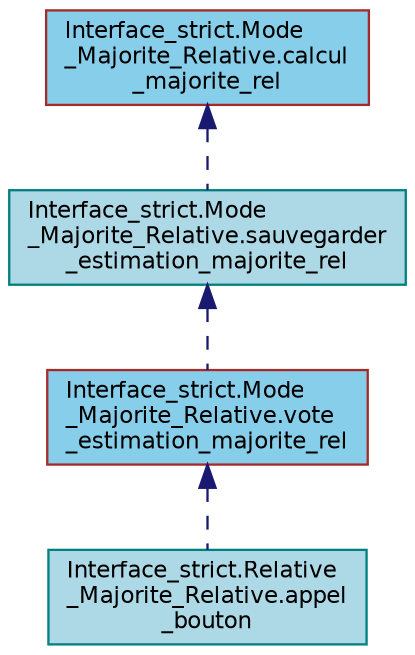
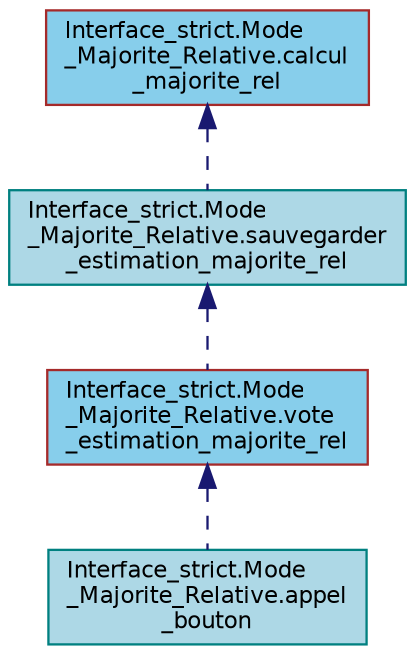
node "Interface_strict.Relative _Majorite_Relative.appel _bouton": label "Interface_strict.Relative _Majorite_Relative.appel _bouton" -> "Interface_strict.Mode _Majorite_Relative.appel _bouton"
